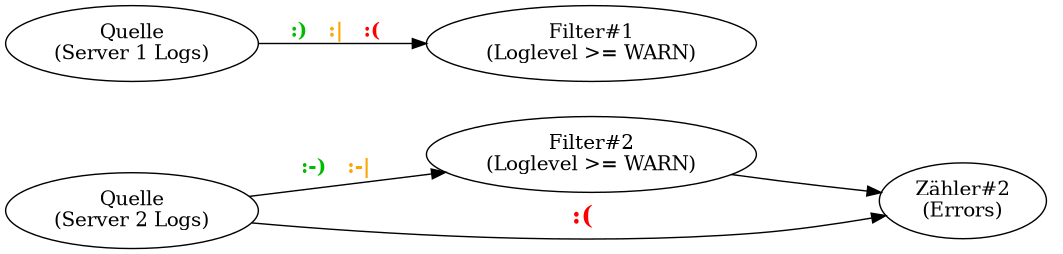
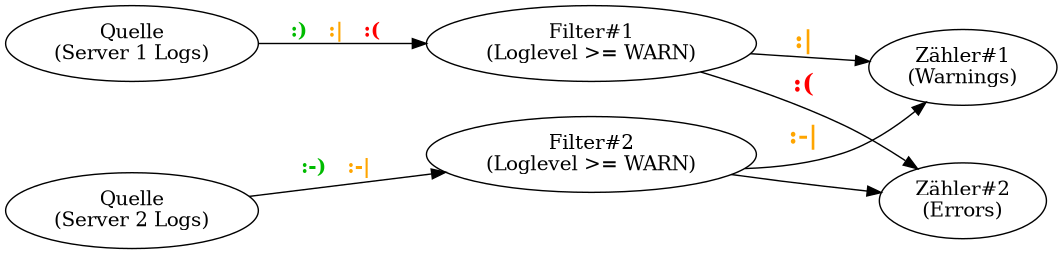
node "Zähler#1 (Warnings)": added
edge "Quelle (Server 2 Logs)" -> "Zähler#2 (Errors)": now "Filter#1 (Loglevel >= WARN)" -> "Zähler#2 (Errors)"
